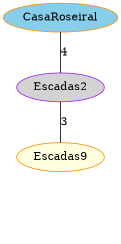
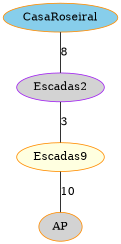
edge "CasaRoseiral" -- "Escadas2": label "4" -> "8"
node "AP": added
